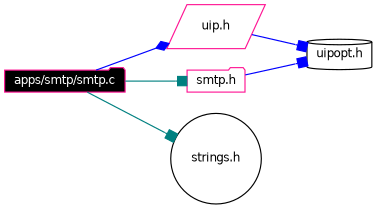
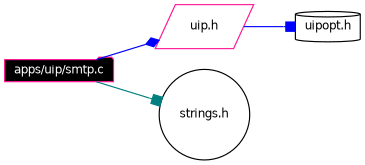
node "apps/smtp/smtp.c": label "apps/smtp/smtp.c" -> "apps/uip/smtp.c"
node "smtp.h": removed
